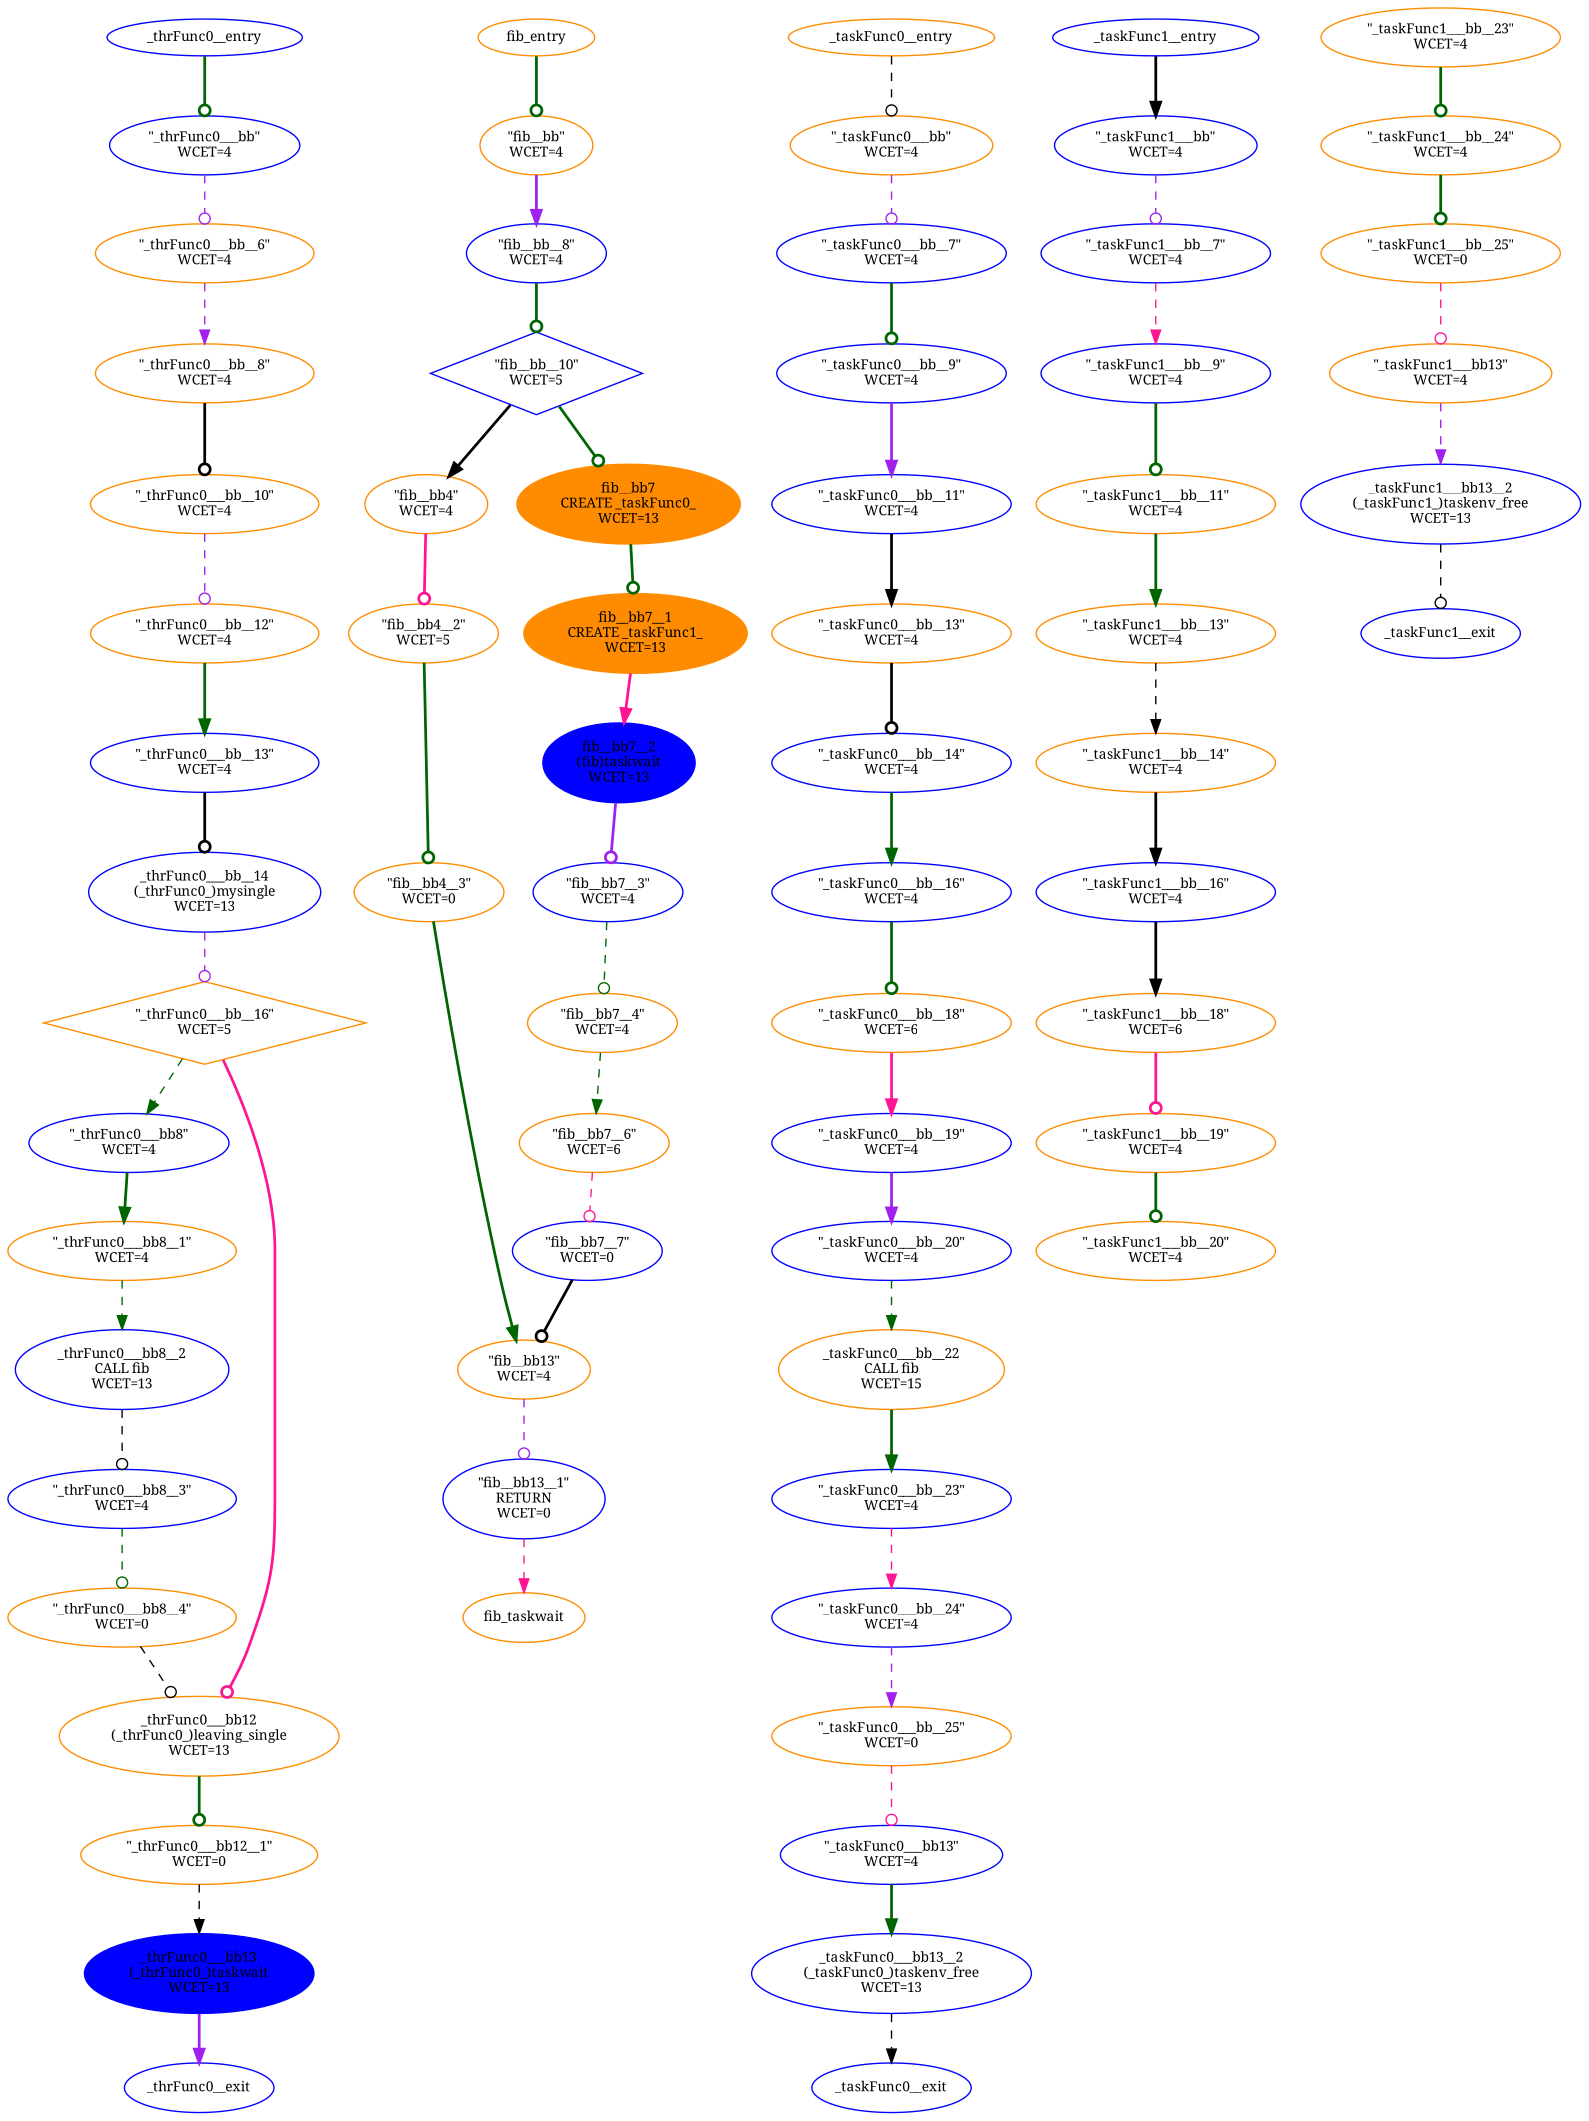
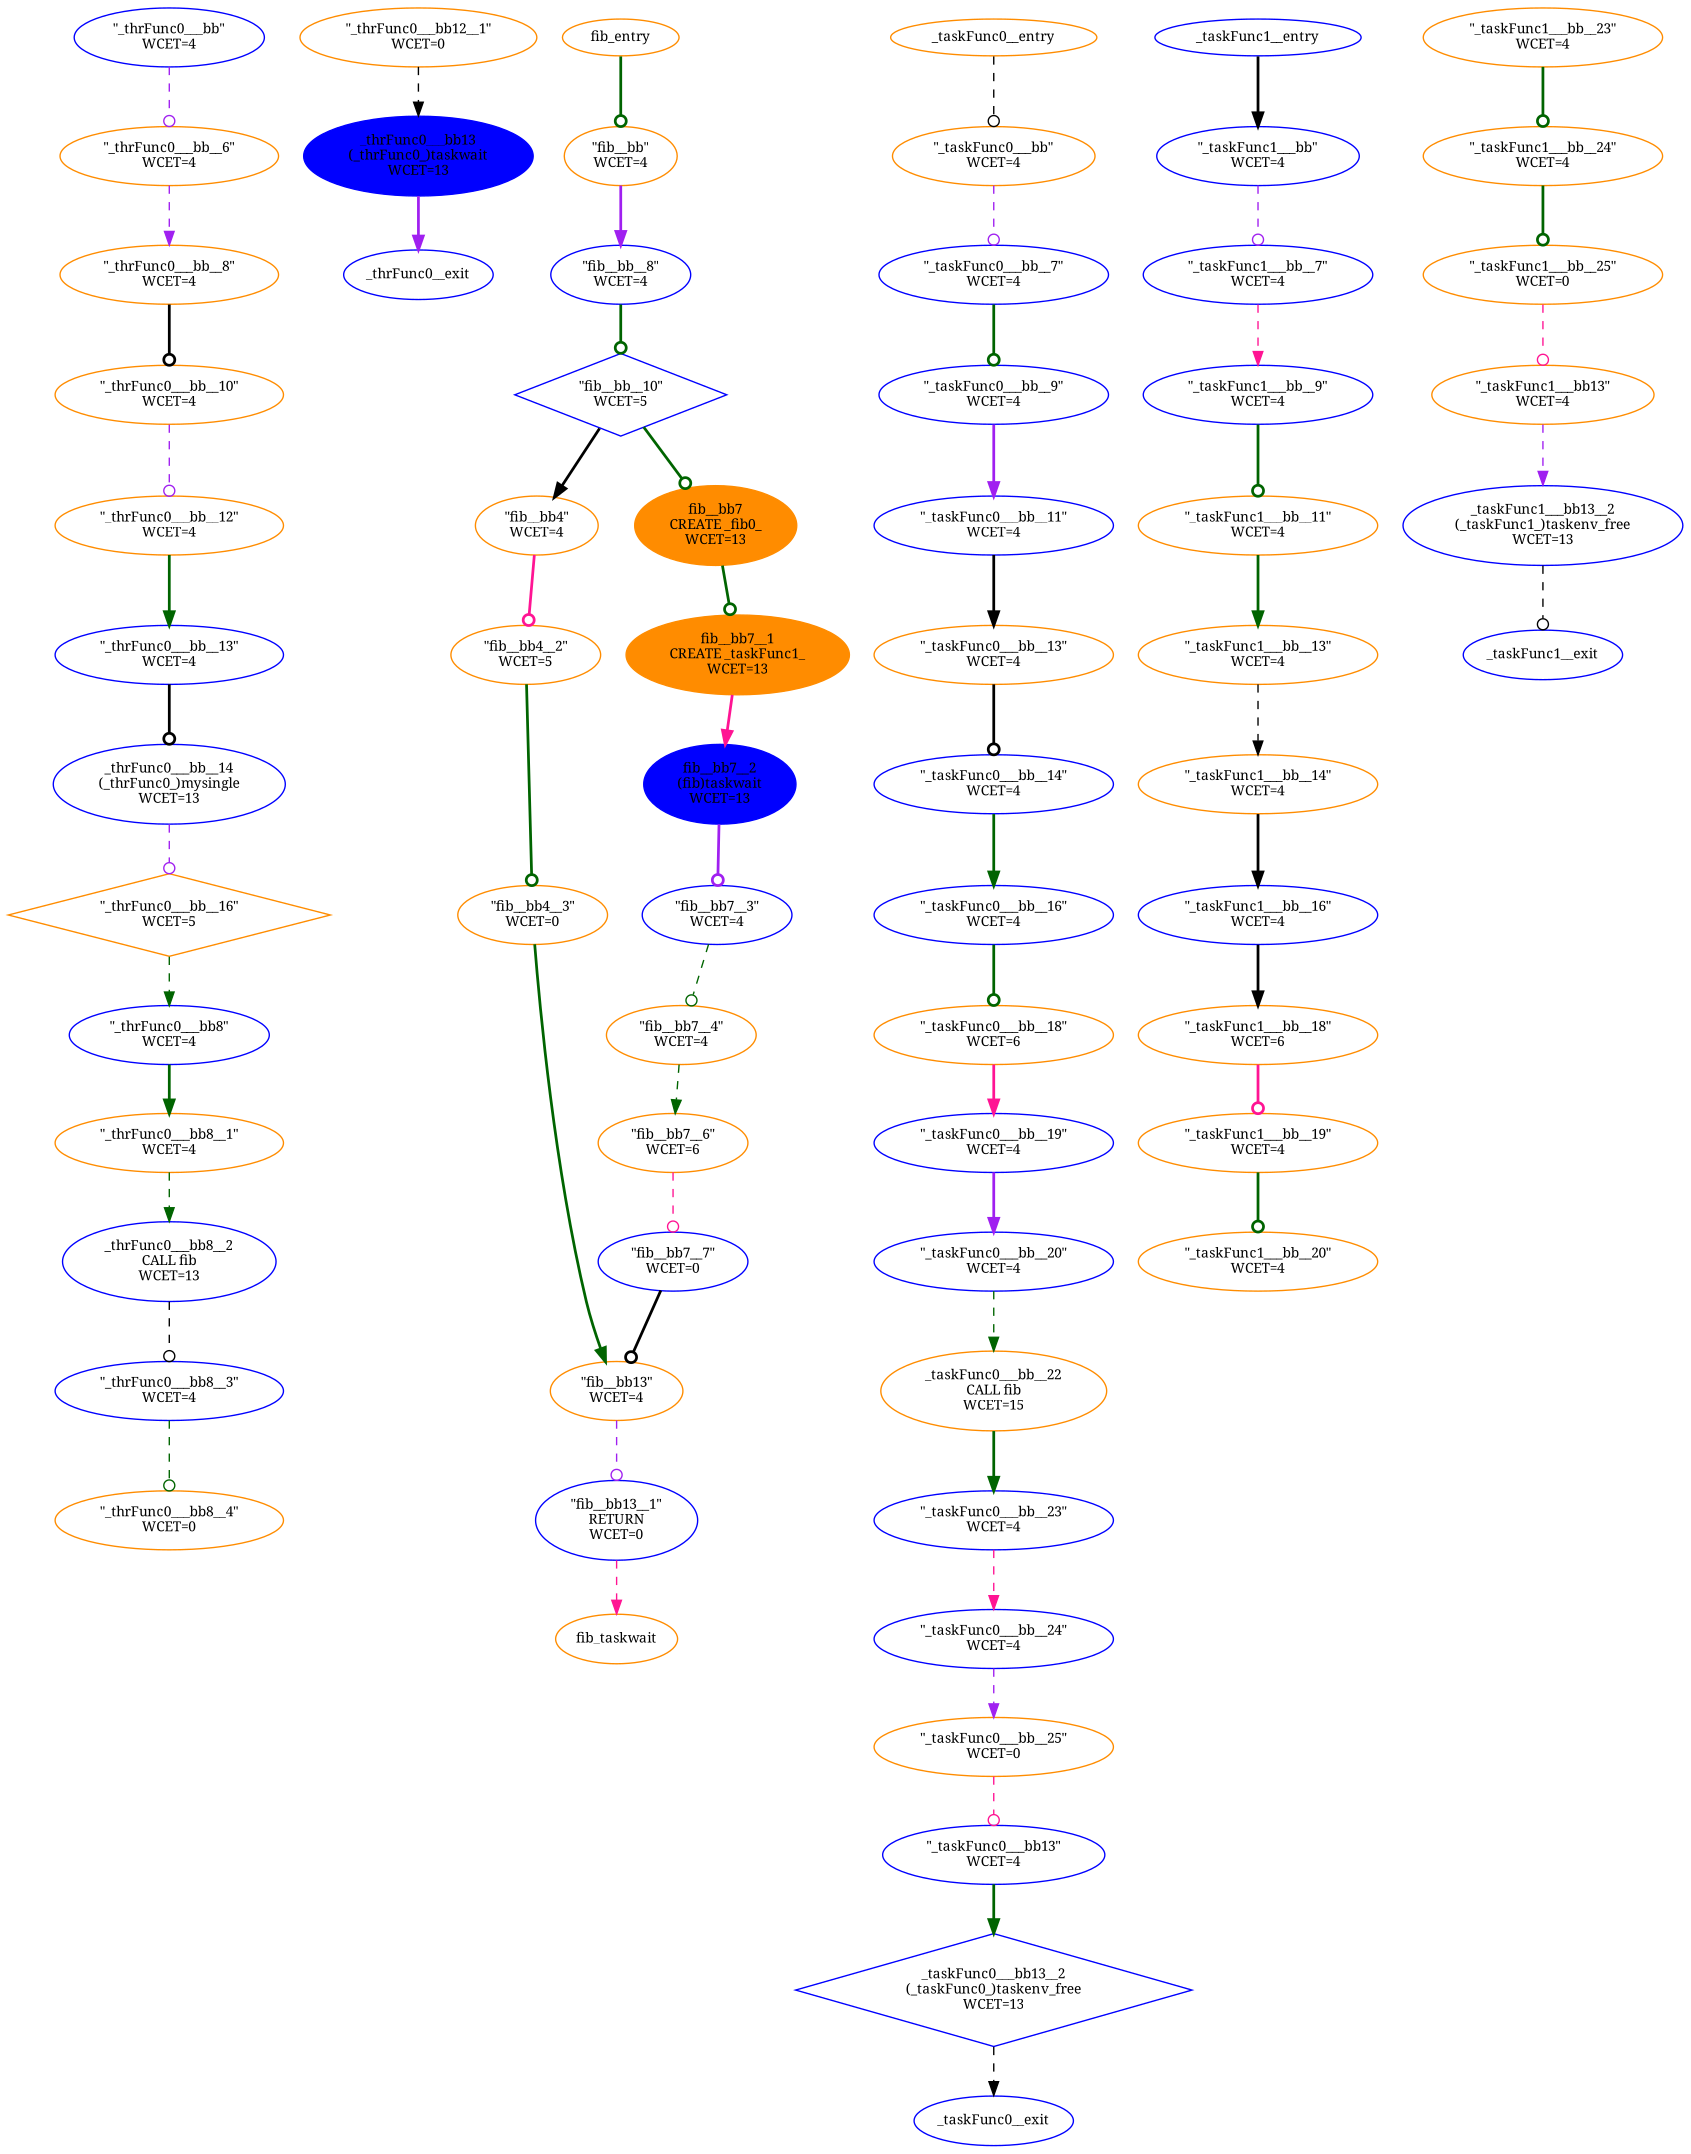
node "_thrFunc0__entry": removed
node "fib__bb7 CREATE _taskFunc0_ WCET=13": label "fib__bb7 CREATE _taskFunc0_ WCET=13" -> "fib__bb7 CREATE _fib0_ WCET=13"
node "_thrFunc0___bb12 (_thrFunc0_)leaving_single WCET=13": removed
node "_taskFunc0___bb13__2 (_taskFunc0_)taskenv_free WCET=13": shape ellipse -> diamond
